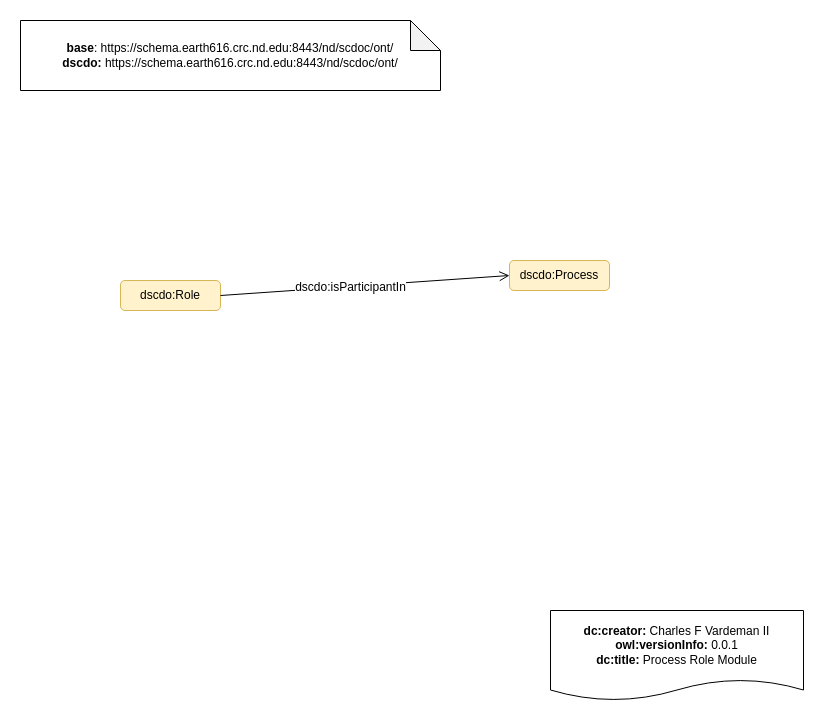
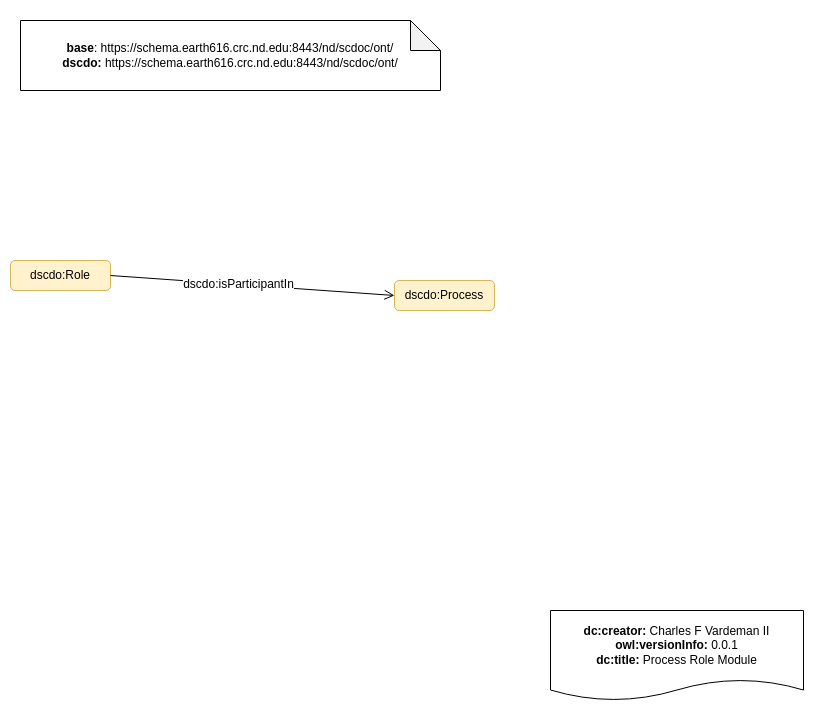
node "dscdo:Process": moved (560, 276) -> (445, 296)
node "dscdo:Role": moved (171, 296) -> (61, 276)
